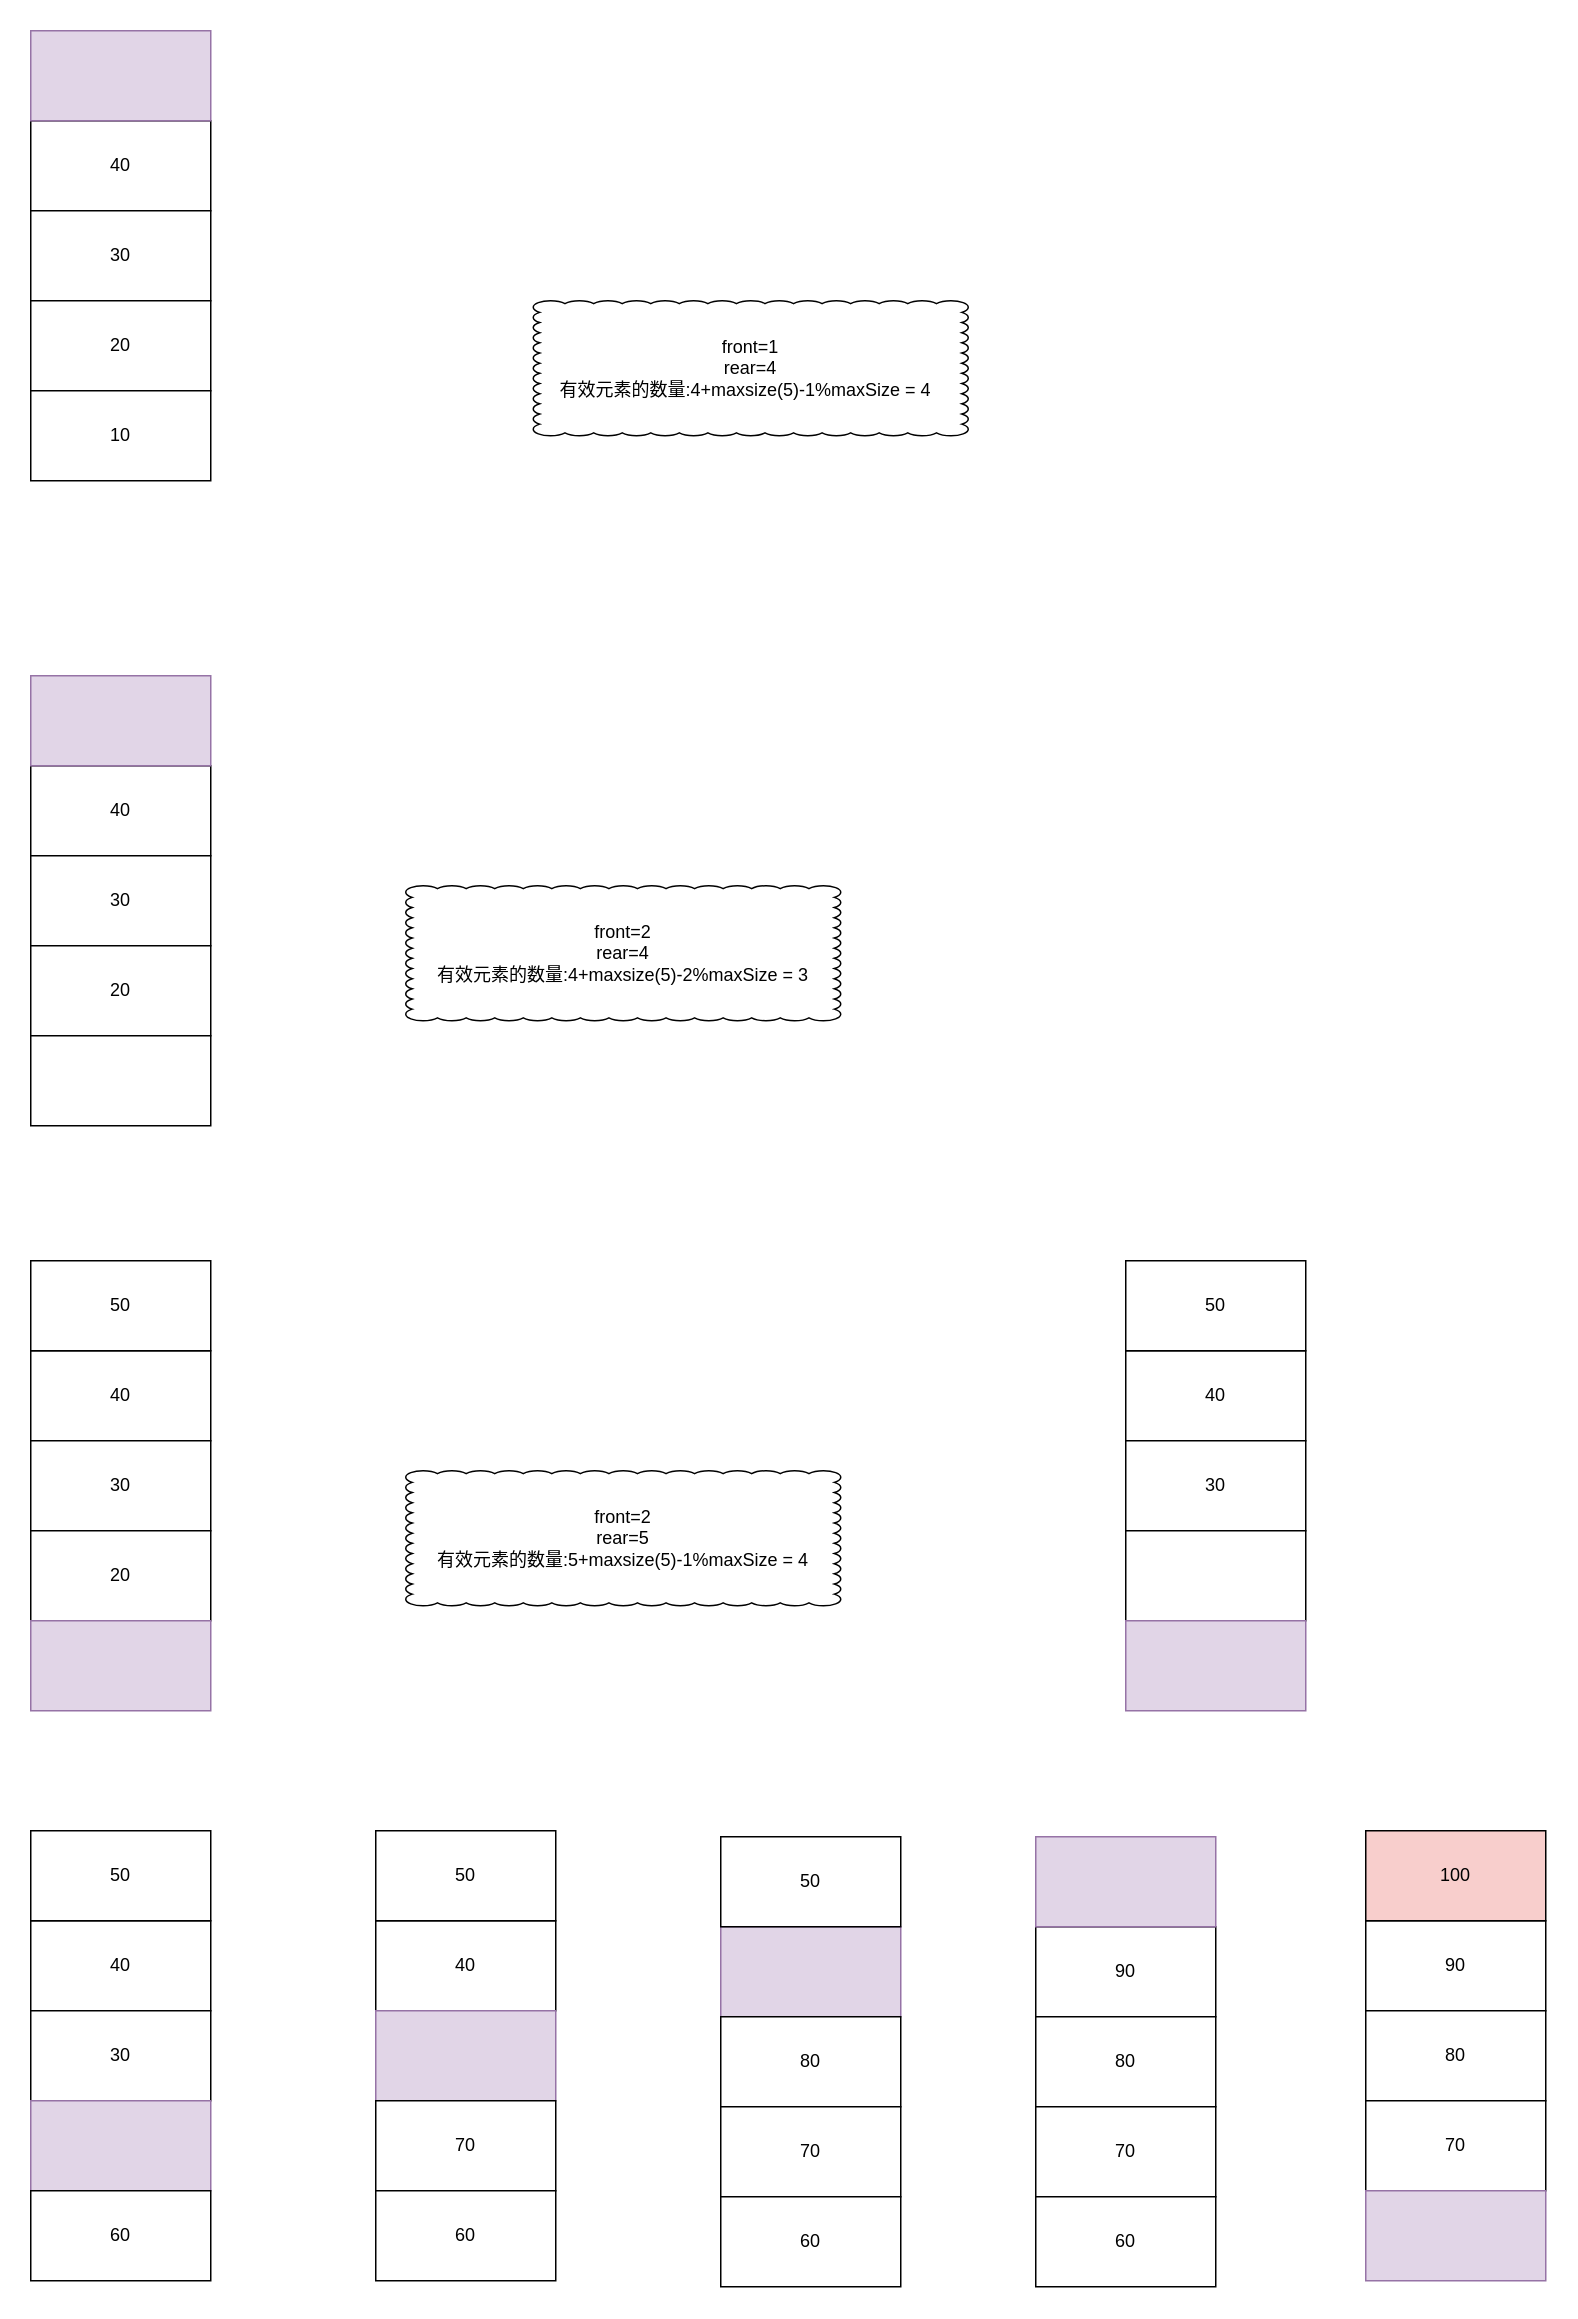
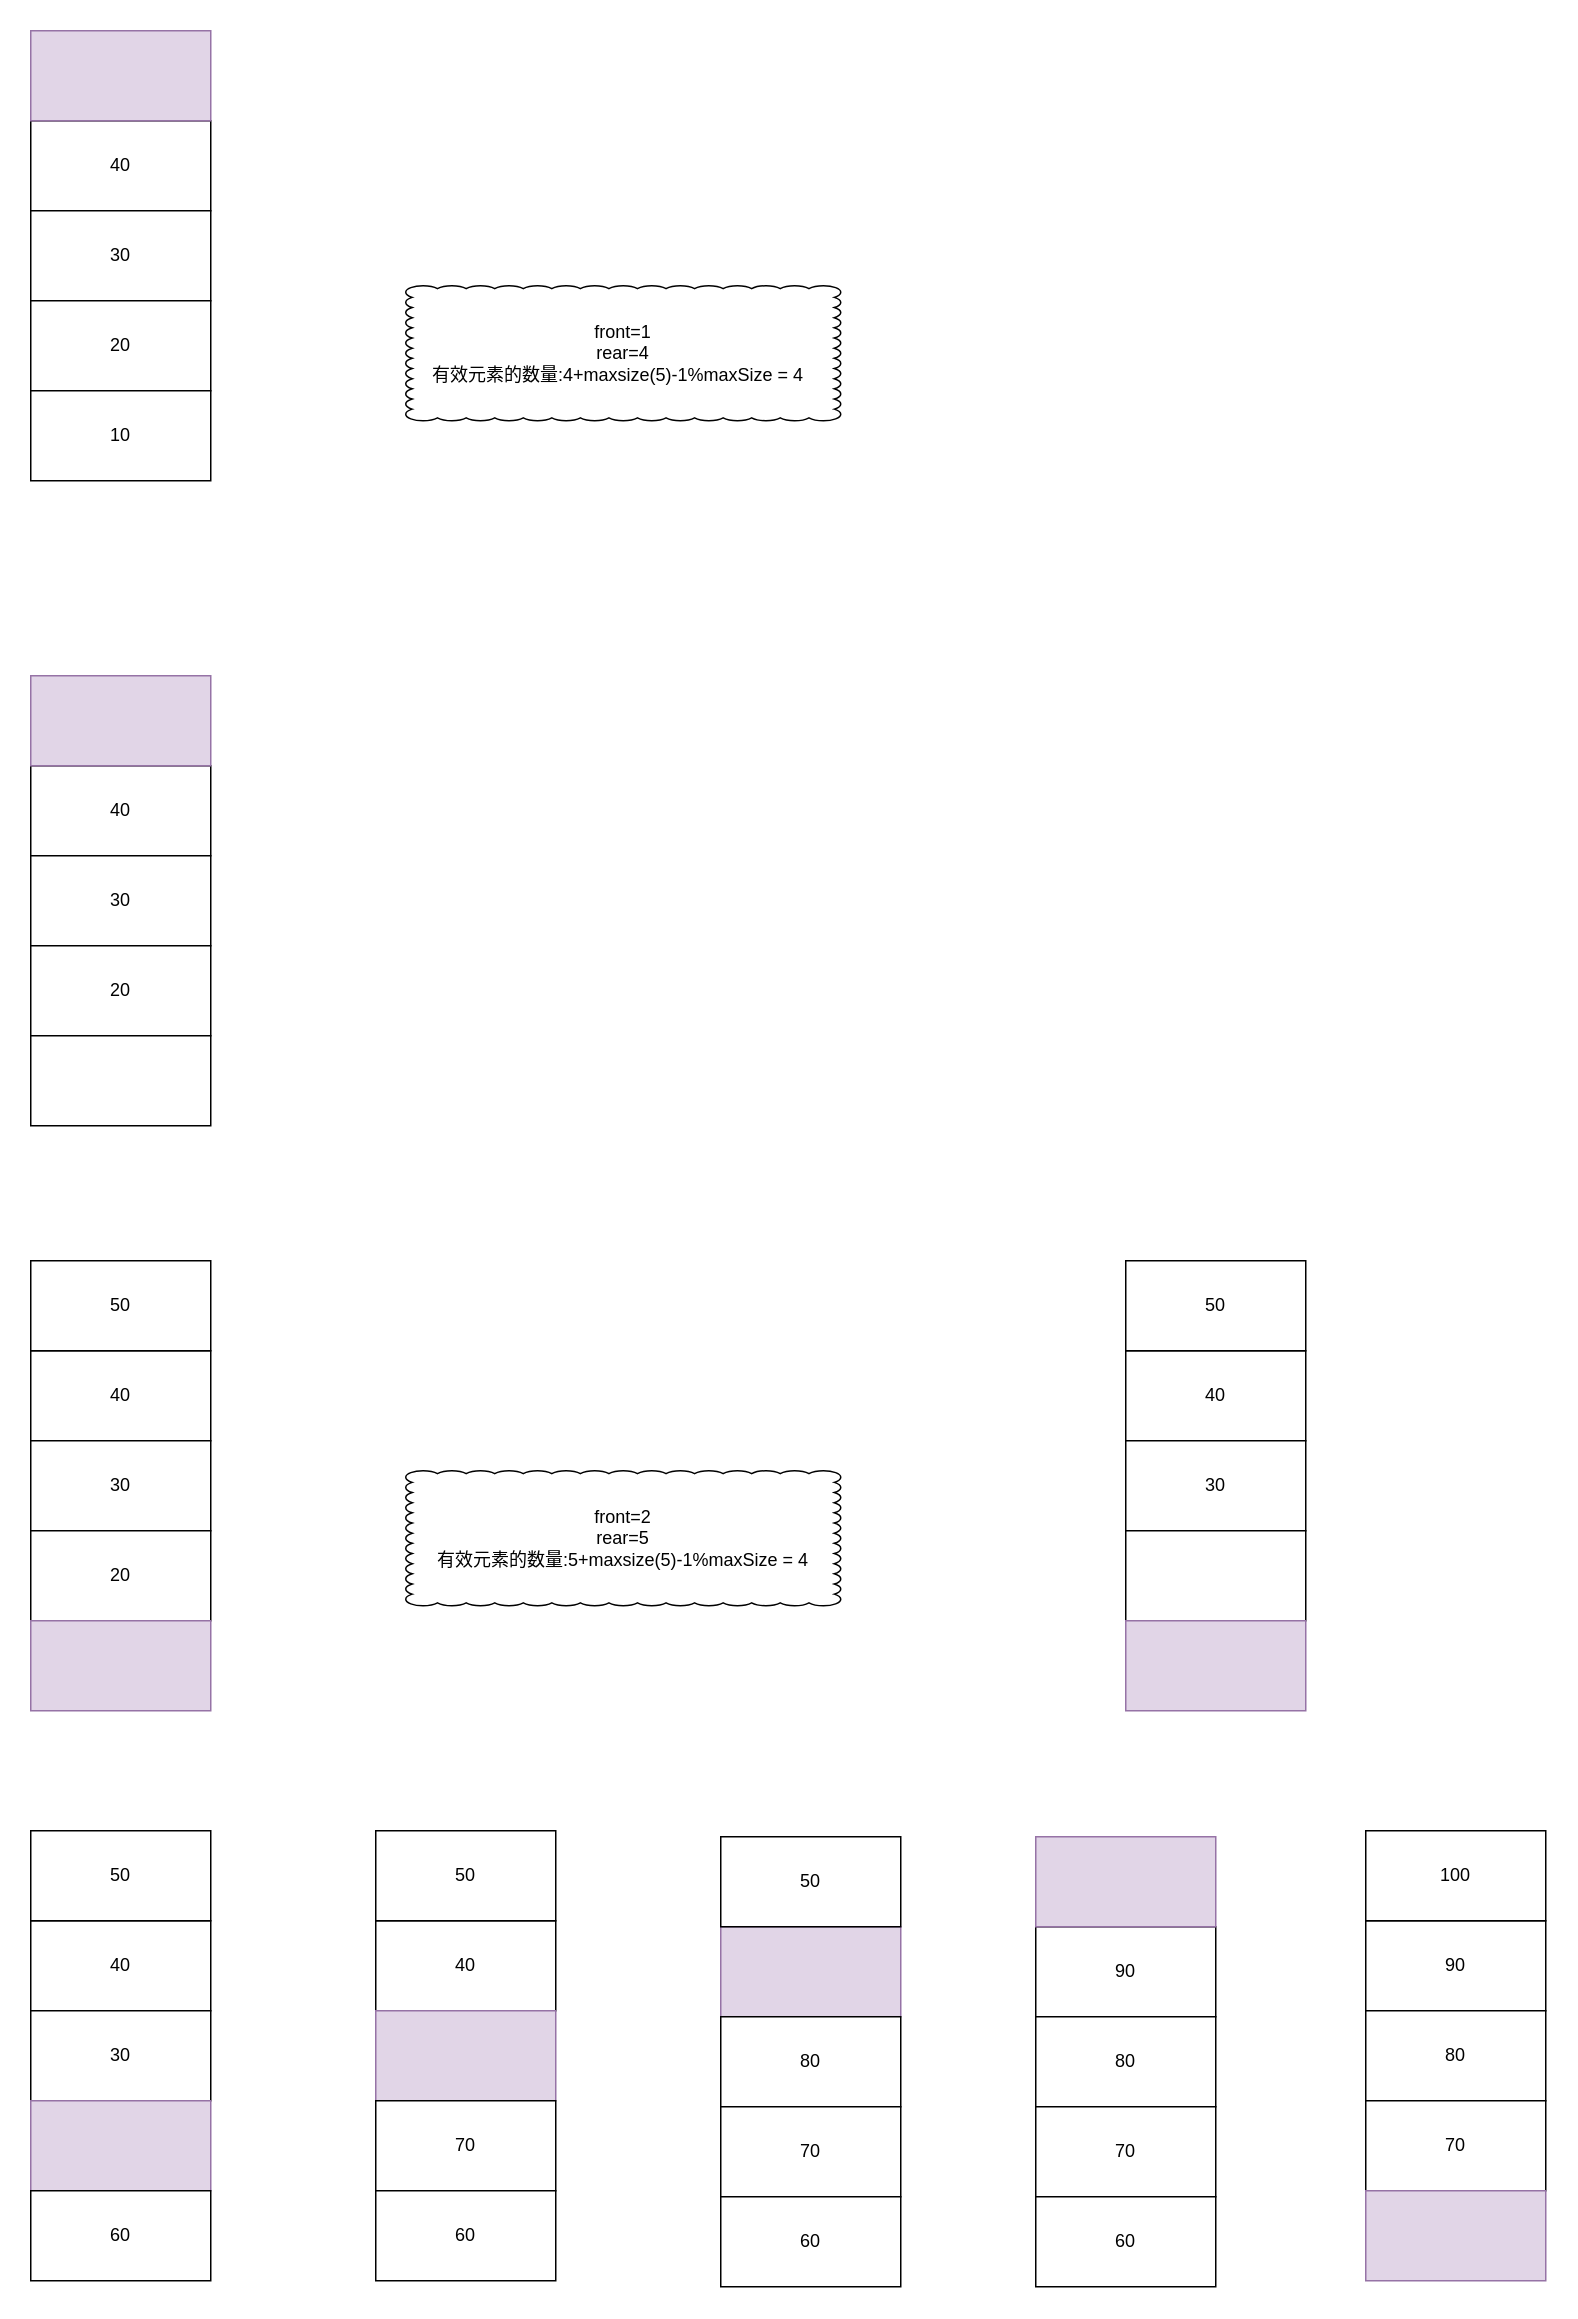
node "front=1 rear=4 有效元素的数量:4+maxsize(5)-1%maxSize = 4": moved (751, 368) -> (623, 353)
node "front=2 rear=4 有效元素的数量:4+maxsize(5)-2%maxSize = 3": removed
node "100": fillcolor #f8cecc -> #ffffff
